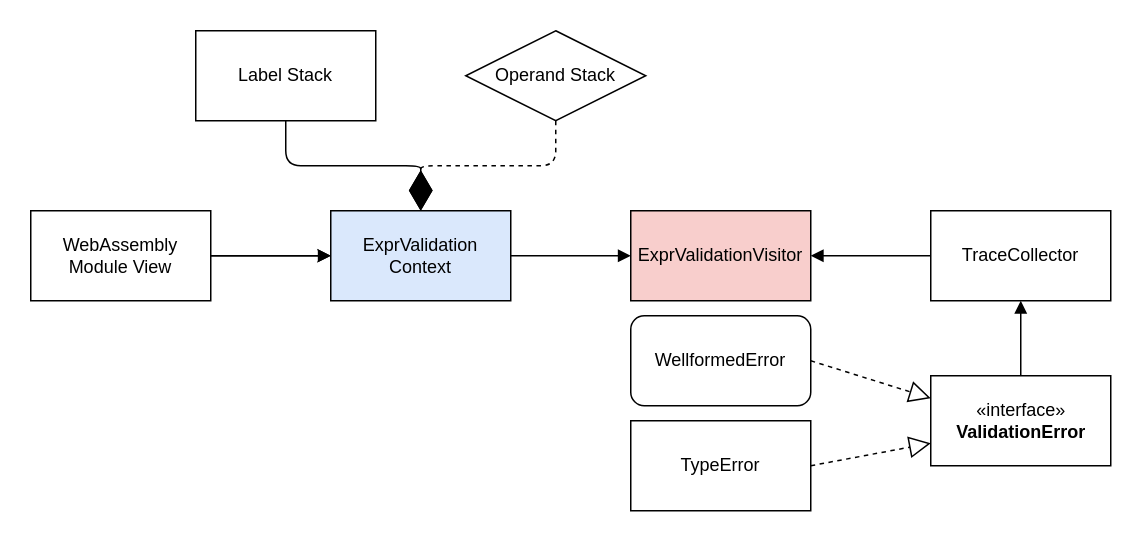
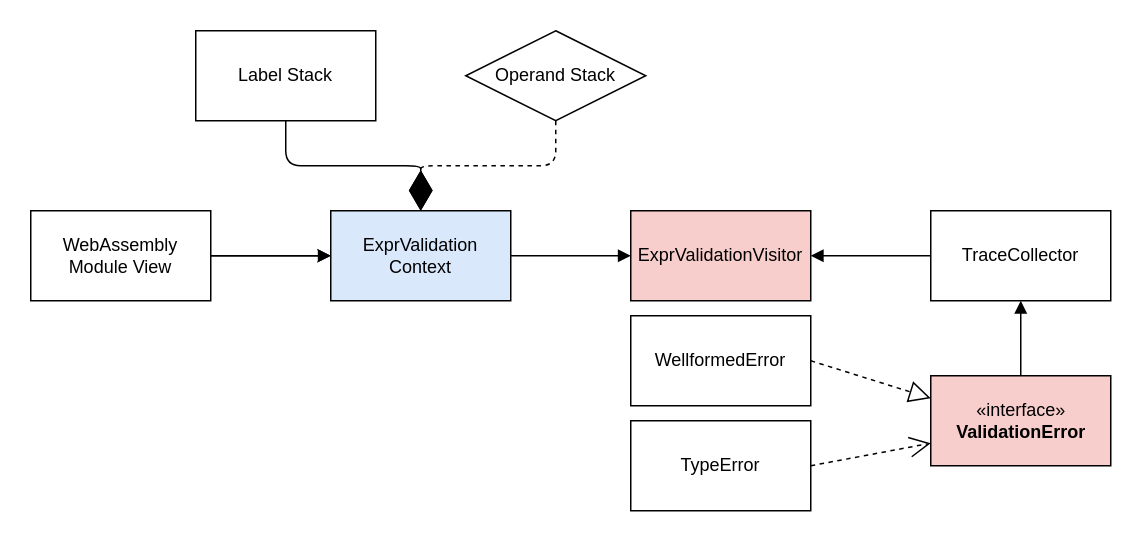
node "WellformedError": shape rounded rectangle -> rectangle
node "«interface» ValidationError": fillcolor #ffffff -> #f8cecc
edge "TypeError" -> "«interface» ValidationError": arrowhead block -> open
